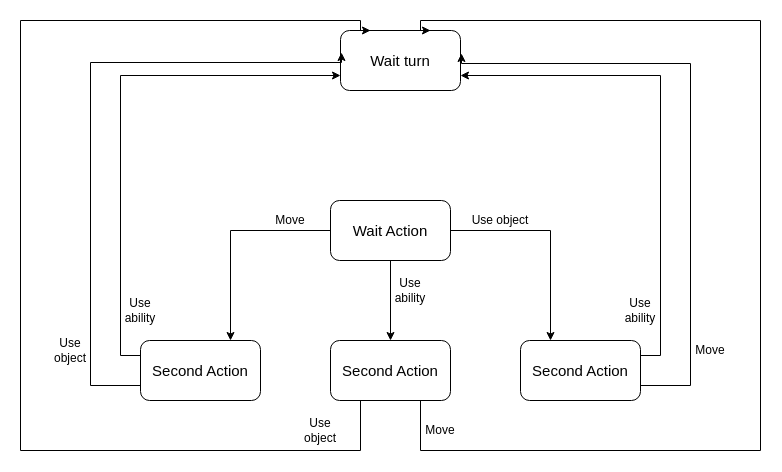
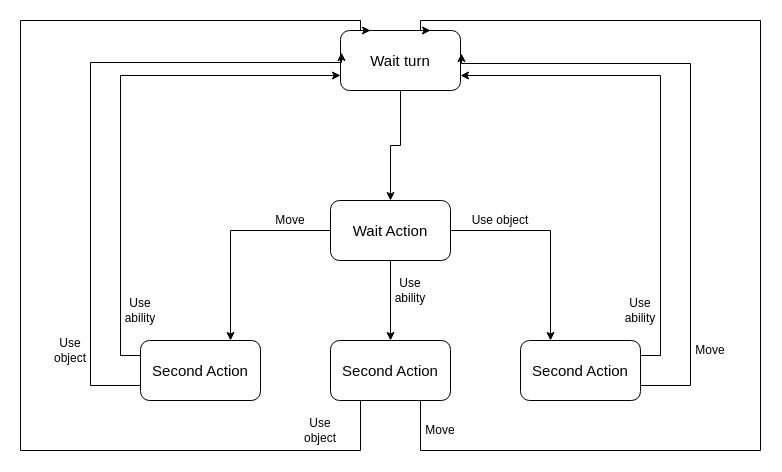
edge "Wait turn" -> "Wait Action": added
